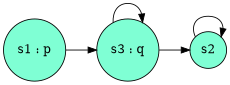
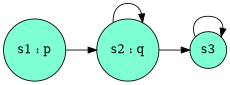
node "s3 : q": label "s3 : q" -> "s2 : q"
node "s2": label "s2" -> "s3"
